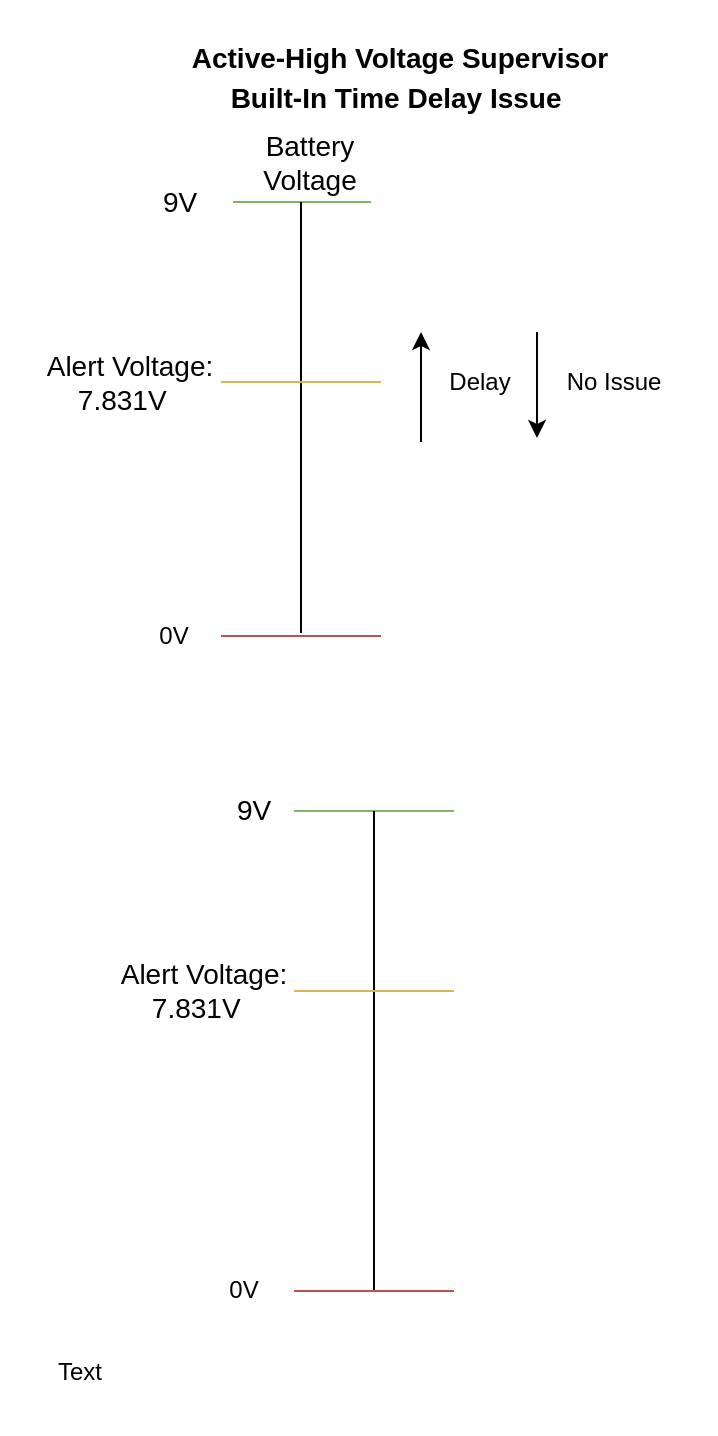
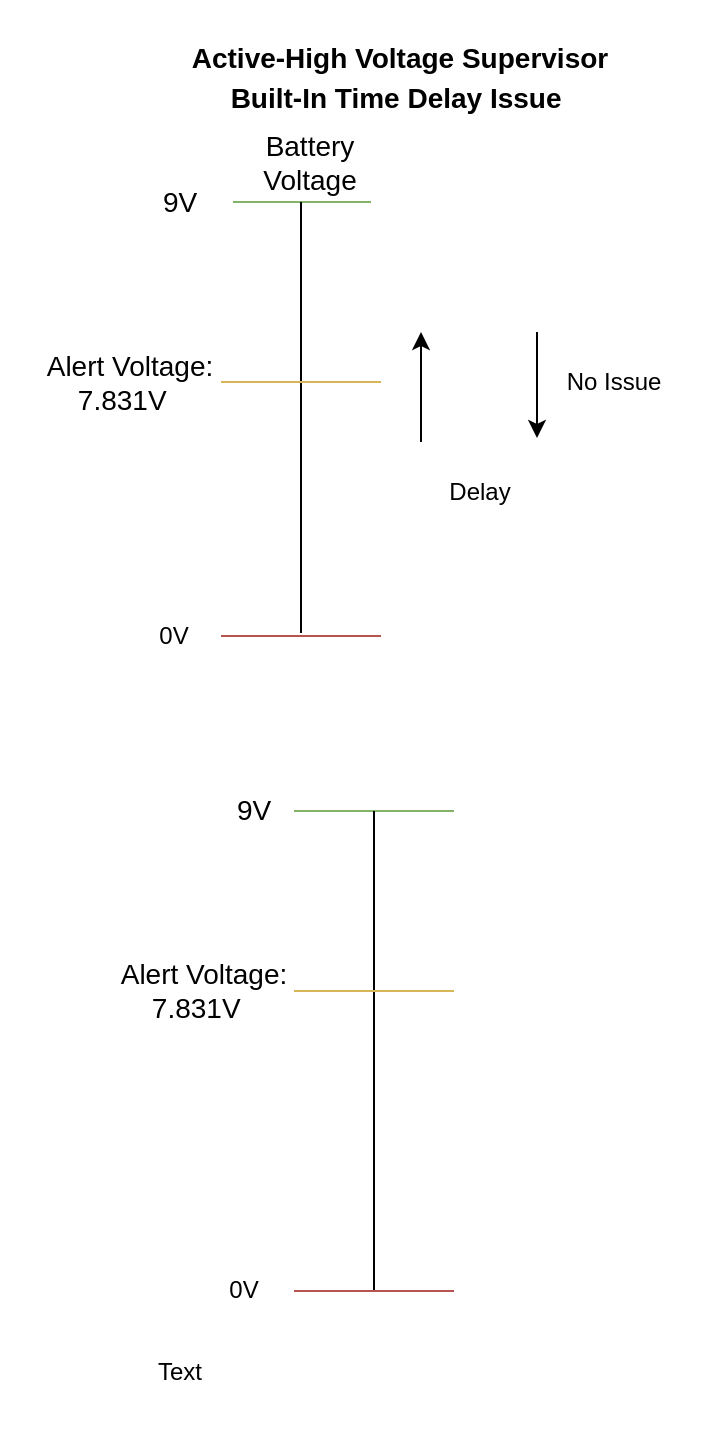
node "Delay": moved (481, 382) -> (481, 492)
node "Text": moved (81, 1373) -> (181, 1373)
